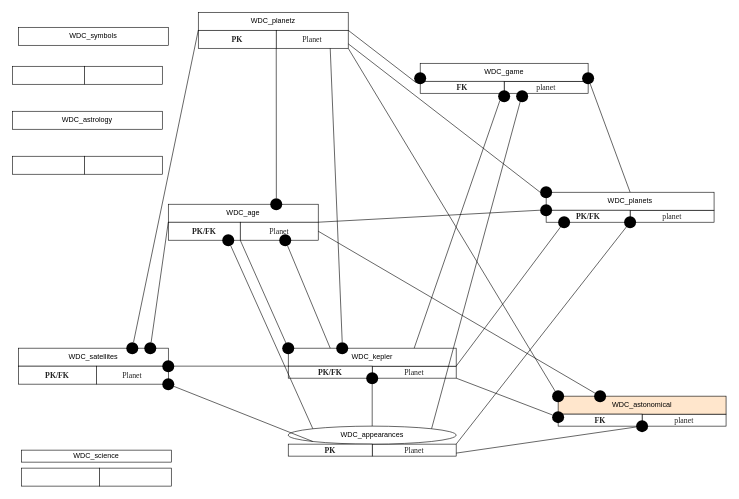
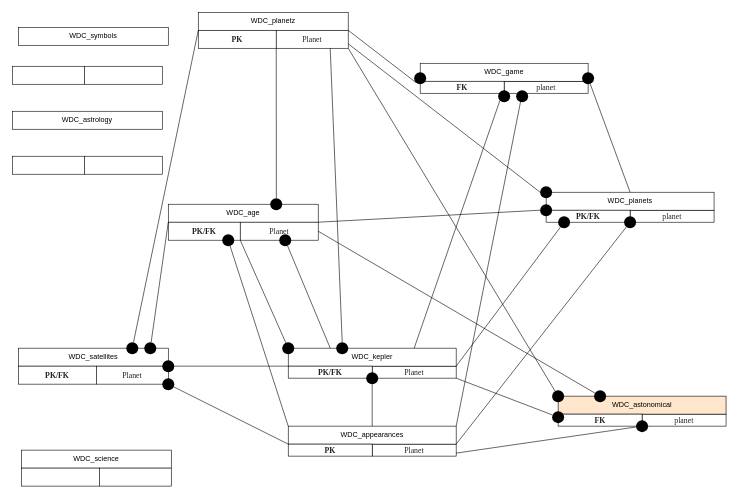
node "WDC_appearances": shape ellipse -> rectangle
node "WDC_science": size 150x12 -> 150x18
